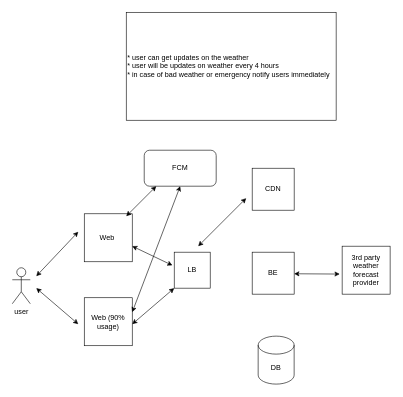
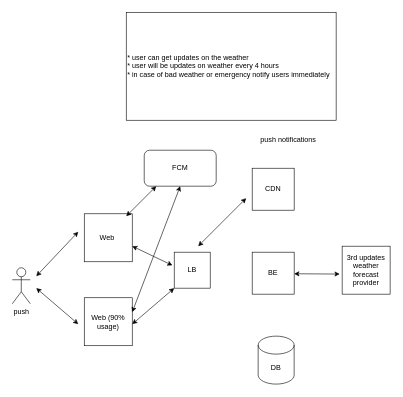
node "push notifications": added
node "3rd party weather forecast provider": label "3rd party weather forecast provider" -> "3rd updates weather forecast provider"
node "user": label "user" -> "push"
